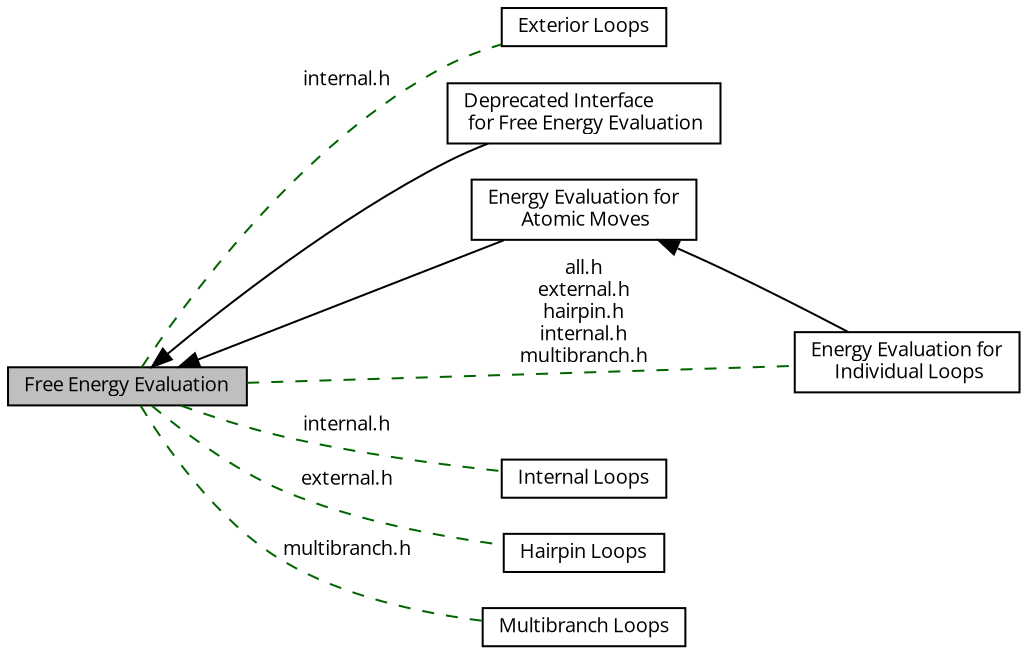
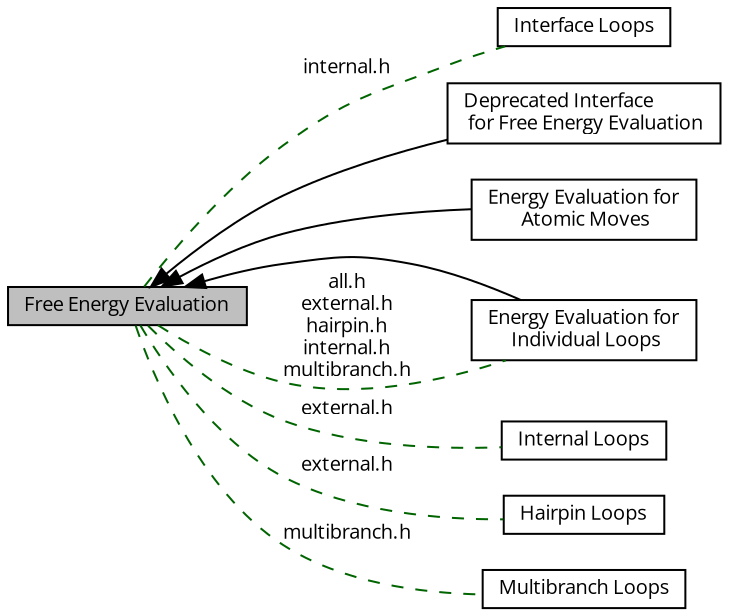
node "Exterior Loops": label "Exterior Loops" -> "Interface Loops"
edge "Energy Evaluation for Individual Loops" -> "Energy Evaluation for Atomic Moves": now "Energy Evaluation for Individual Loops" -> "Free Energy Evaluation"
edge "Free Energy Evaluation" -- "Internal Loops": label "internal.h" -> "external.h"
